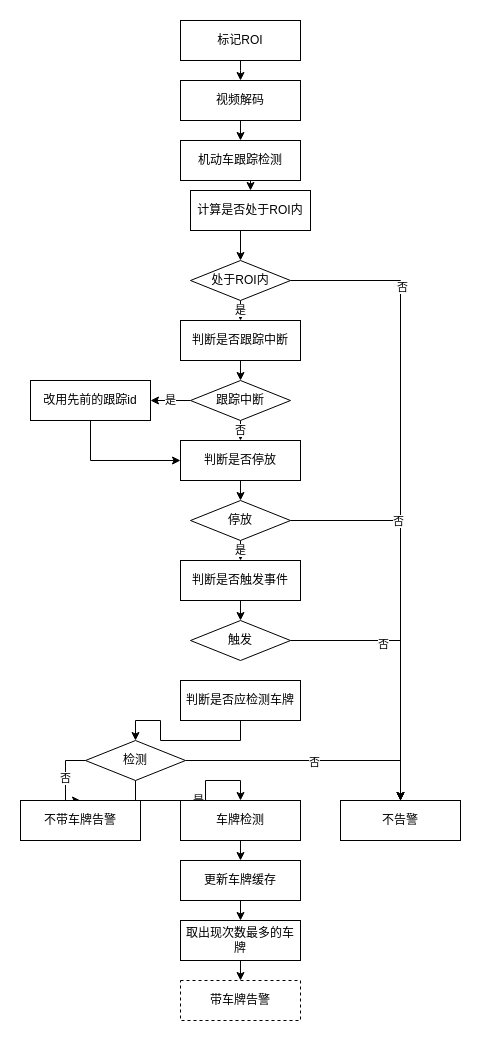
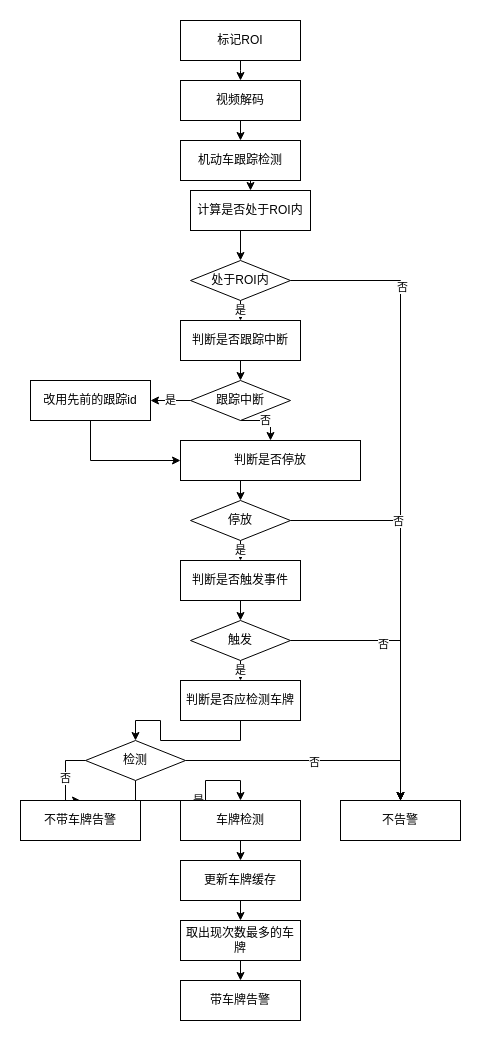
node "判断是否停放": size 120x40 -> 180x40
edge "触发" -> "判断是否应检测车牌": added, label "是"
node "带车牌告警": style dashed -> solid
